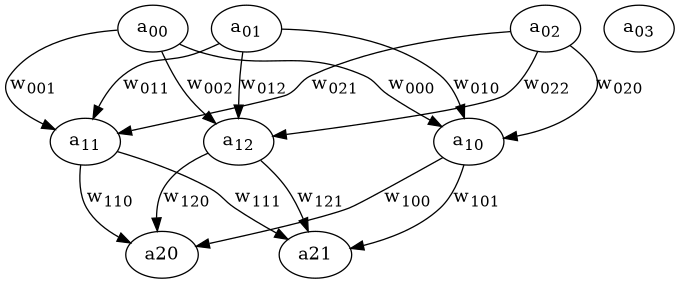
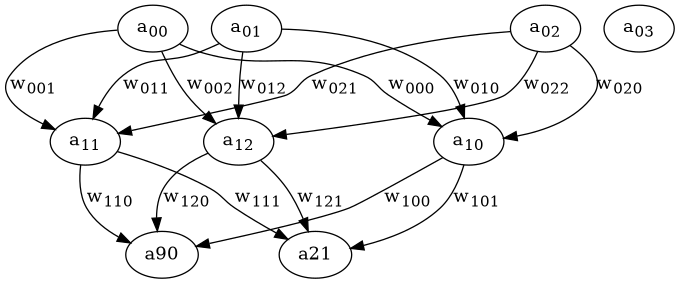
node "a20": label "a20" -> "a90"
